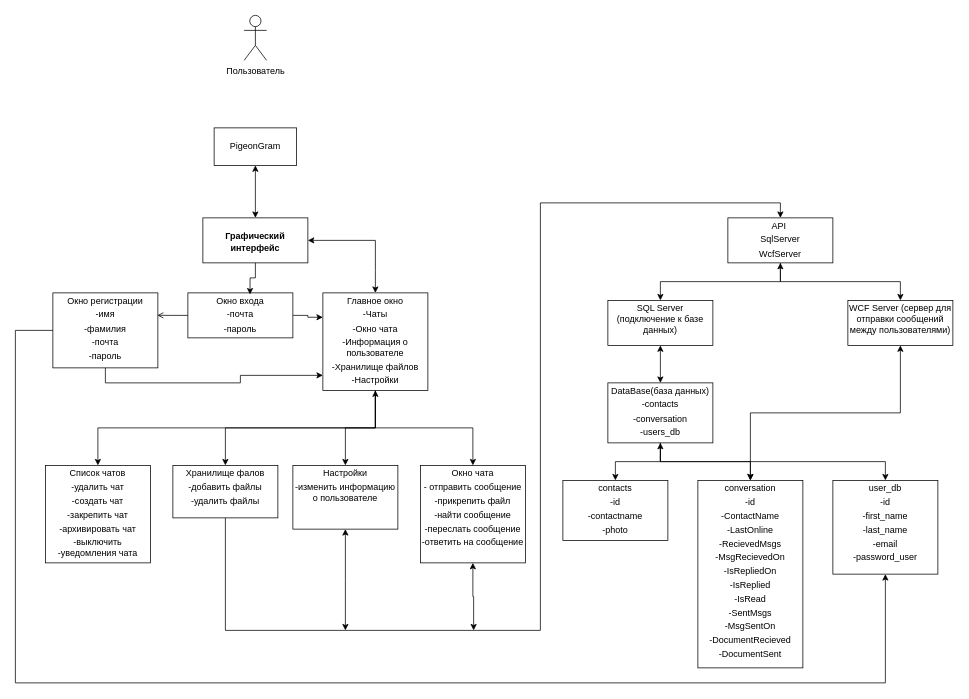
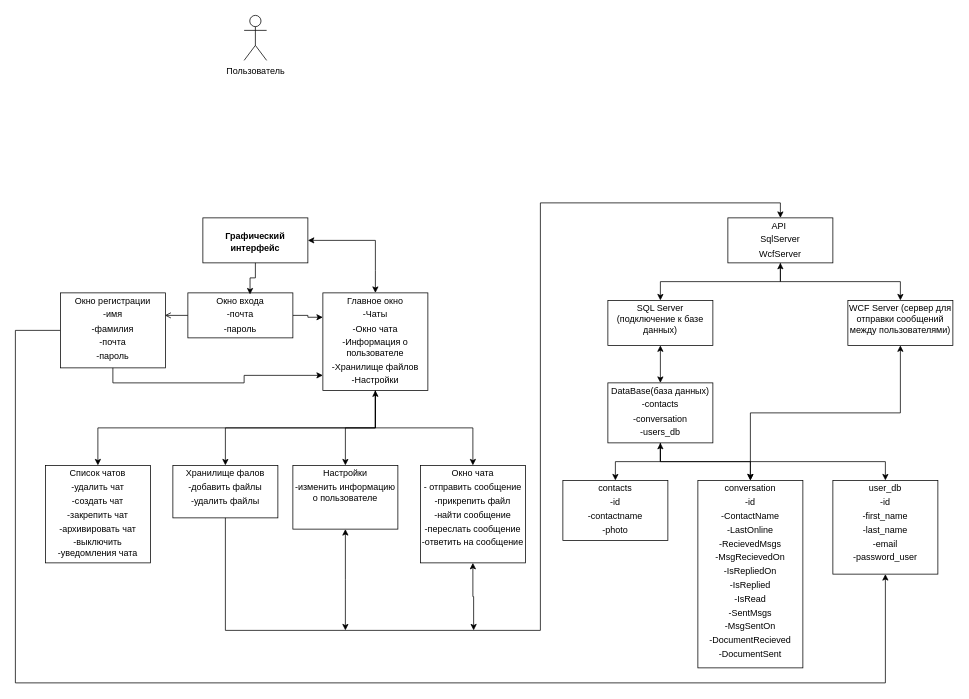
node "PigeonGram": removed
edge "PigeonGram" -- "Графический интерфейс": removed
node "Окно регистрации -имя -фамилия -почта -пароль": moved (105, 330) -> (113, 330)
